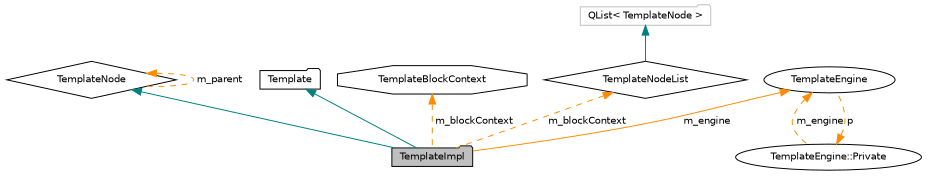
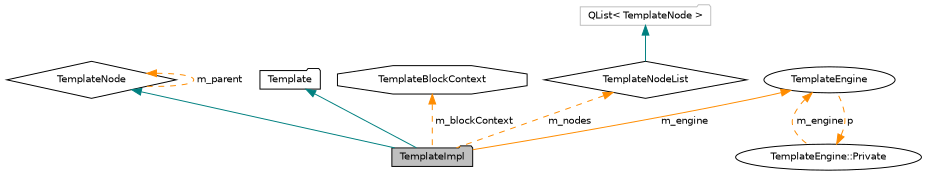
edge "TemplateImpl" -> "TemplateNodeList": label " m_blockContext" -> " m_nodes"
